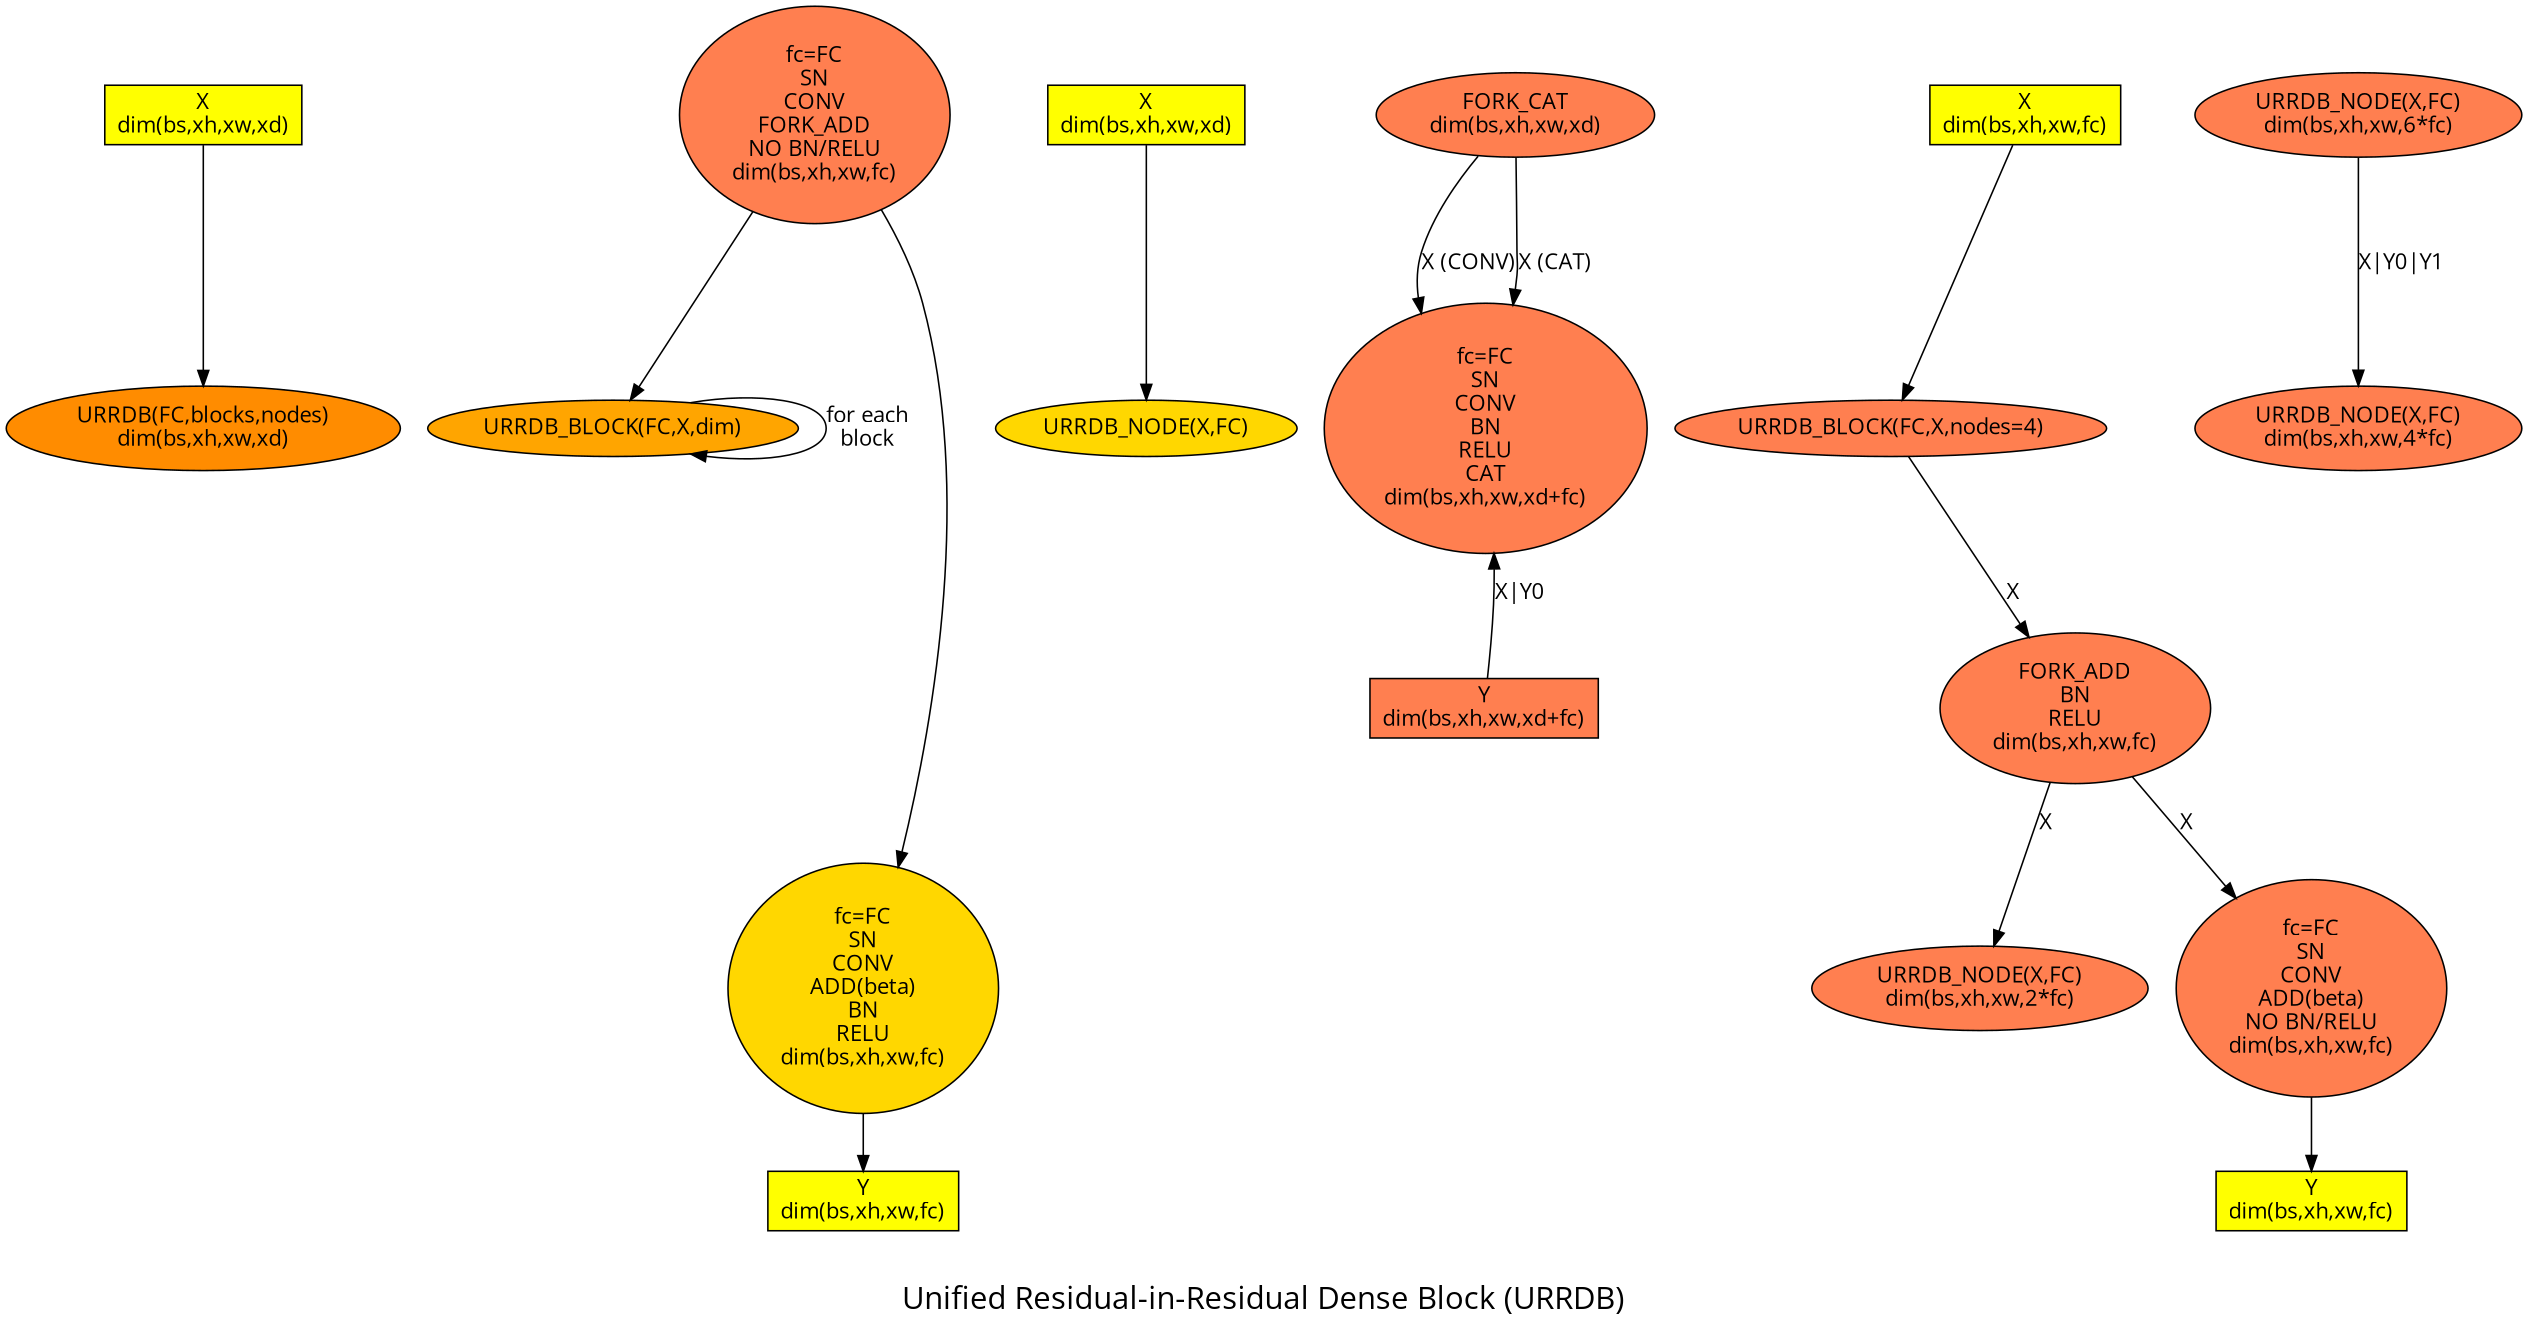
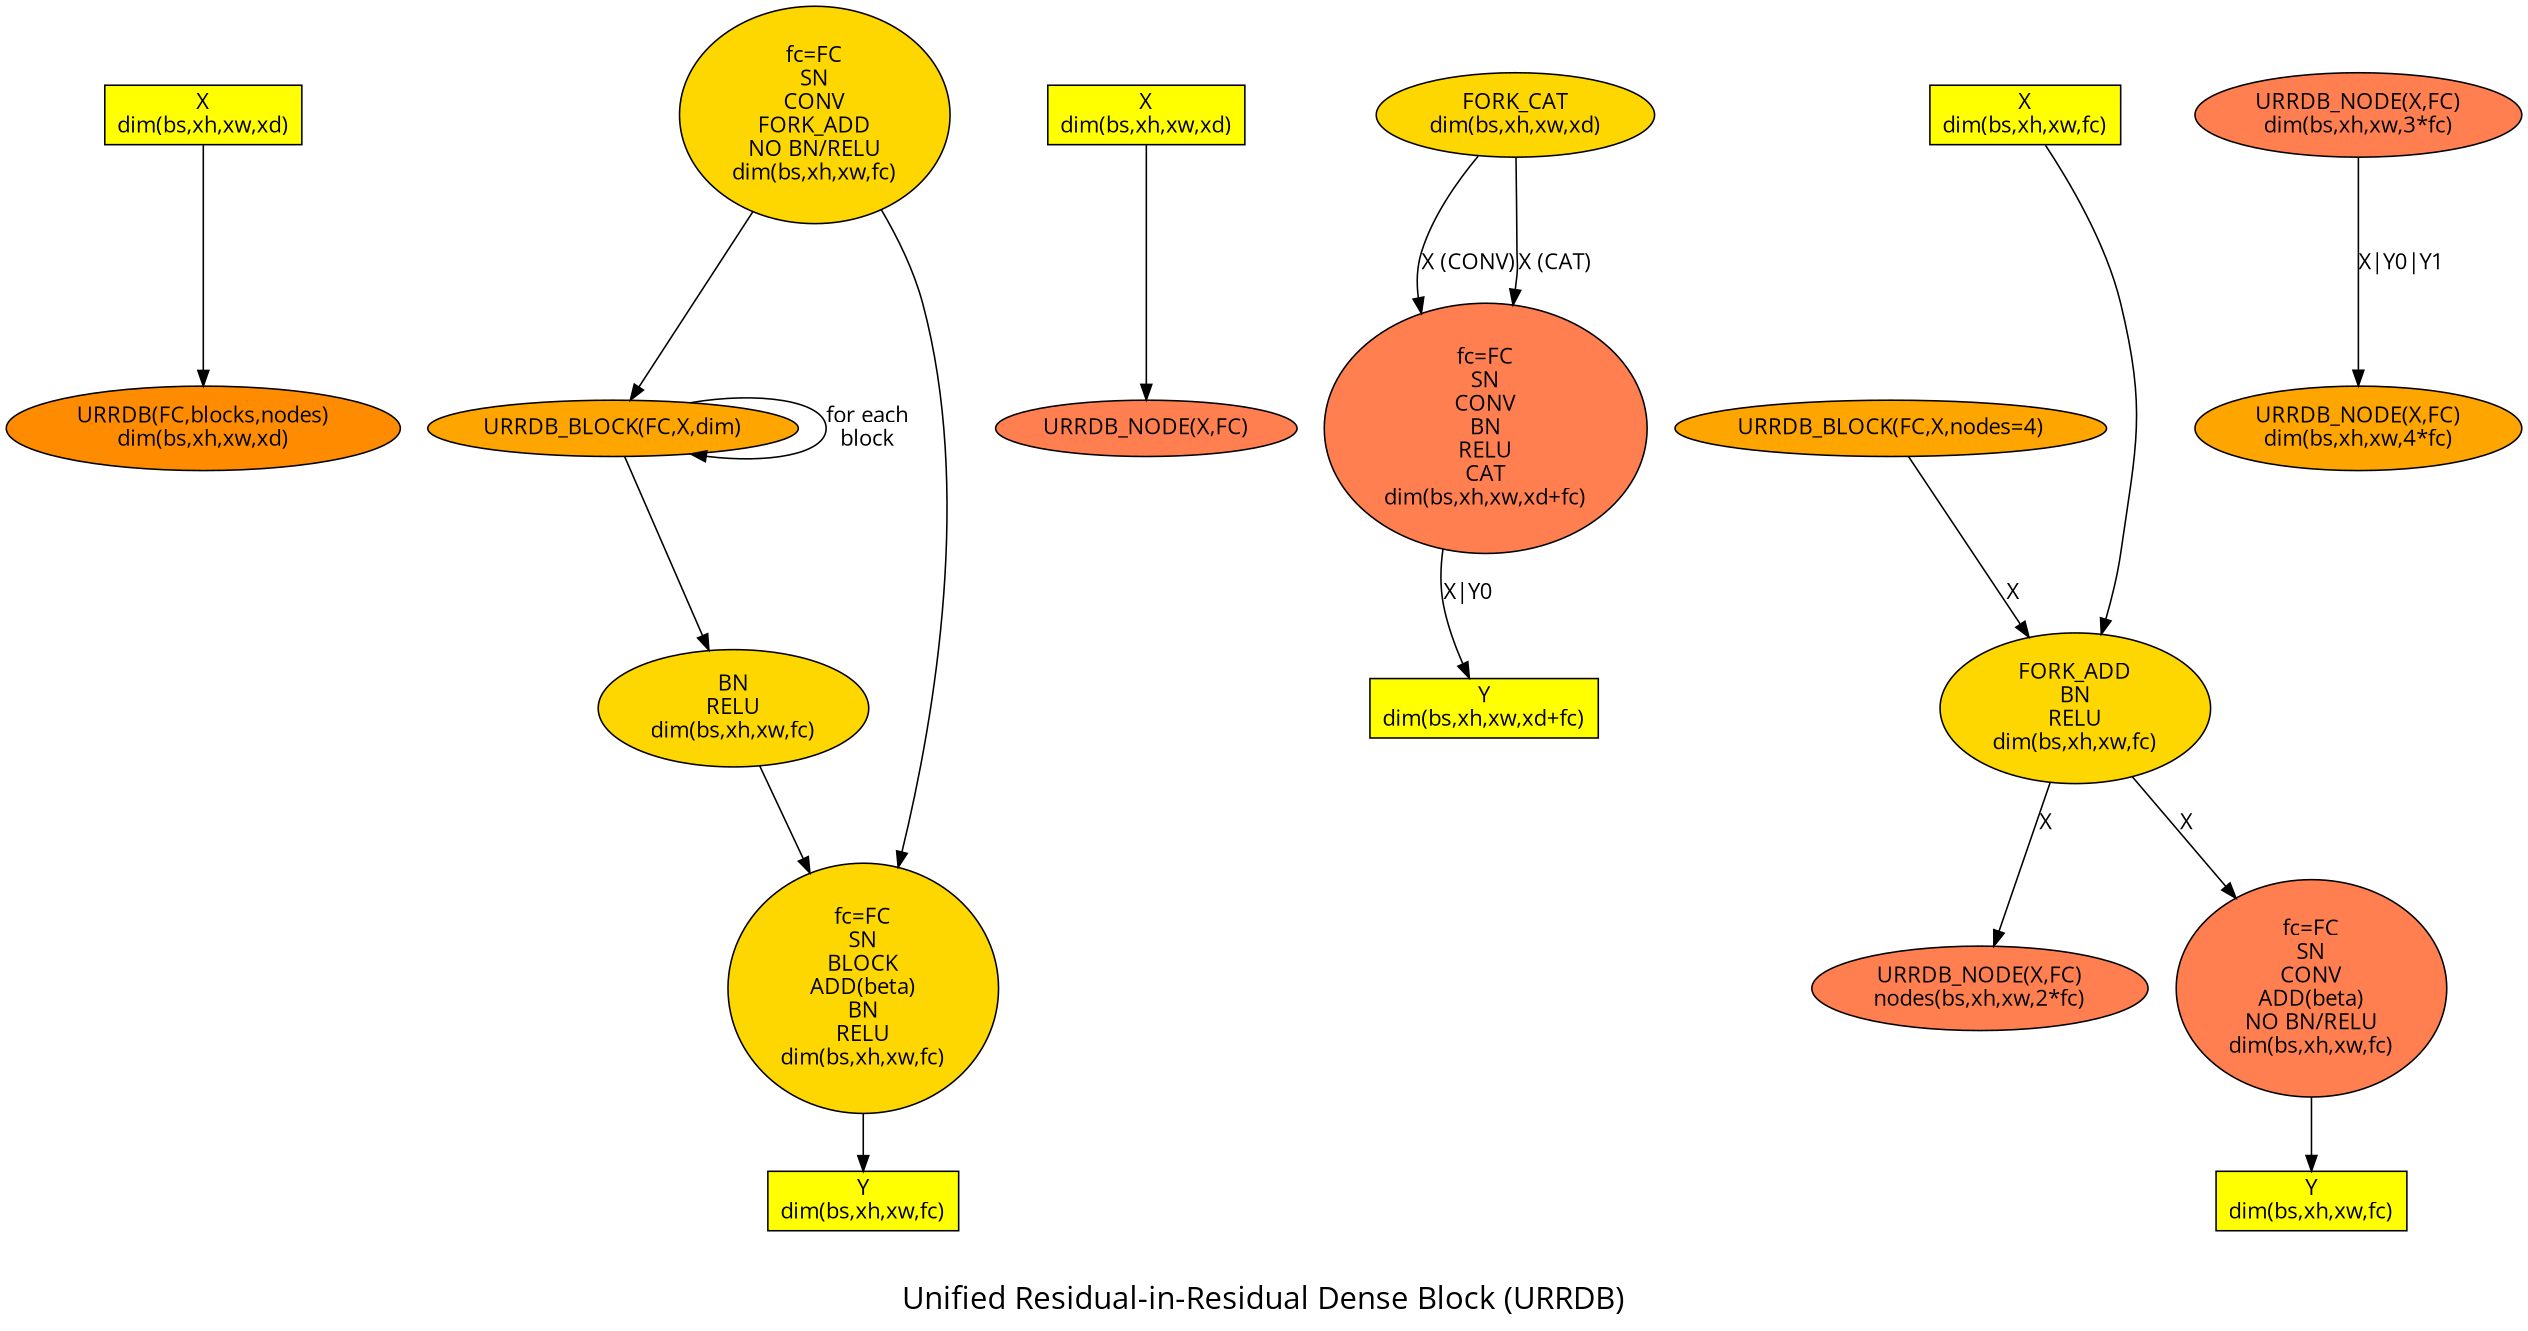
node "fc=FC SN CONV FORK_ADD NO BN/RELU dim(bs,xh,xw,fc)": fillcolor coral -> gold
node "FORK_CAT dim(bs,xh,xw,xd)": fillcolor coral -> gold
node "URRDB_NODE(X,FC) dim(bs,xh,xw,6*fc)": label "URRDB_NODE(X,FC) dim(bs,xh,xw,6*fc)" -> "URRDB_NODE(X,FC) dim(bs,xh,xw,3*fc)"
edge "X dim(bs,xh,xw,fc)" -> "URRDB_BLOCK(FC,X,nodes=4)": now "X dim(bs,xh,xw,fc)" -> "FORK_ADD BN RELU dim(bs,xh,xw,fc)"
node "URRDB_NODE(X,FC)": fillcolor gold -> coral
node "URRDB_BLOCK(FC,X,nodes=4)": fillcolor coral -> orange
node "URRDB_NODE(X,FC) dim(bs,xh,xw,4*fc)": fillcolor coral -> orange
edge "Y dim(bs,xh,xw,xd+fc)" -> "fc=FC SN CONV BN RELU CAT dim(bs,xh,xw,xd+fc)": reversed
node "BN RELU dim(bs,xh,xw,fc)": added
node "Y dim(bs,xh,xw,xd+fc)": fillcolor coral -> yellow
node "FORK_ADD BN RELU dim(bs,xh,xw,fc)": fillcolor coral -> gold
node "fc=FC SN CONV ADD(beta) BN RELU dim(bs,xh,xw,fc)": label "fc=FC SN CONV ADD(beta) BN RELU dim(bs,xh,xw,fc)" -> "fc=FC SN BLOCK ADD(beta) BN RELU dim(bs,xh,xw,fc)"
node "URRDB_NODE(X,FC) dim(bs,xh,xw,2*fc)": label "URRDB_NODE(X,FC) dim(bs,xh,xw,2*fc)" -> "URRDB_NODE(X,FC) nodes(bs,xh,xw,2*fc)"
